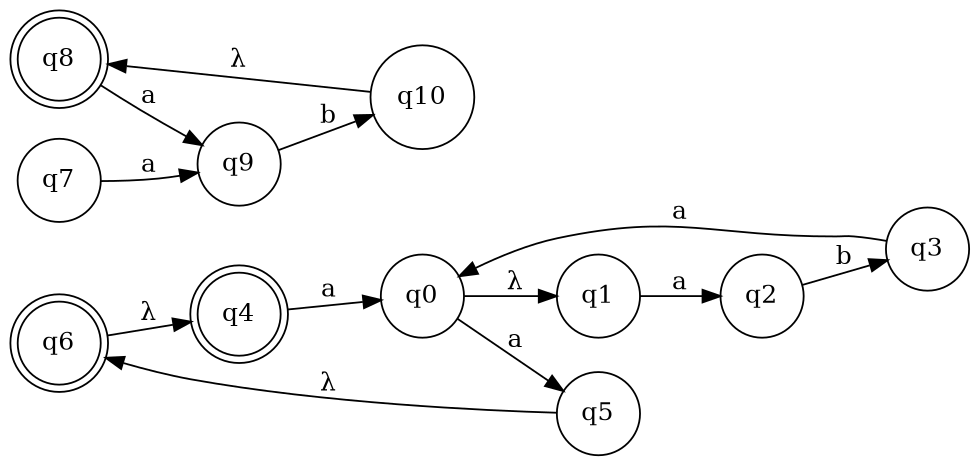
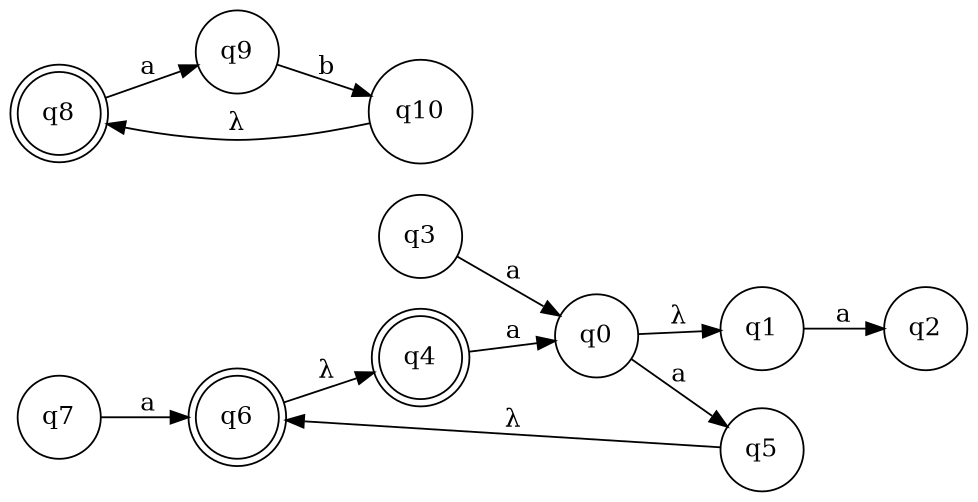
edge "q7" -> "q9": now "q7" -> "q6"
edge "q2" -> "q3": removed, label "b"
